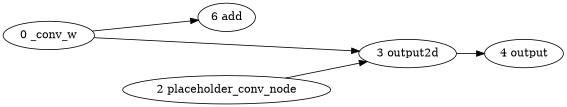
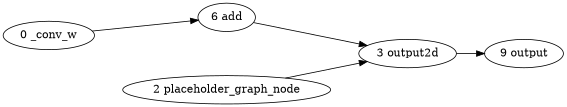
edge "0 _conv_w" -> "3 output2d": now "6 add" -> "3 output2d"
node "4 output": label "4 output" -> "9 output"
node "2 placeholder_conv_node": label "2 placeholder_conv_node" -> "2 placeholder_graph_node"
